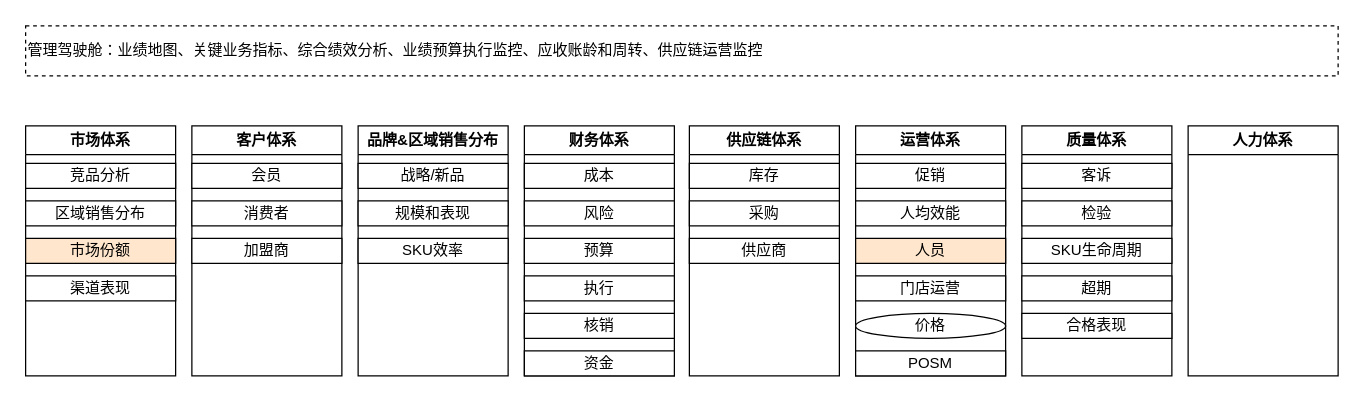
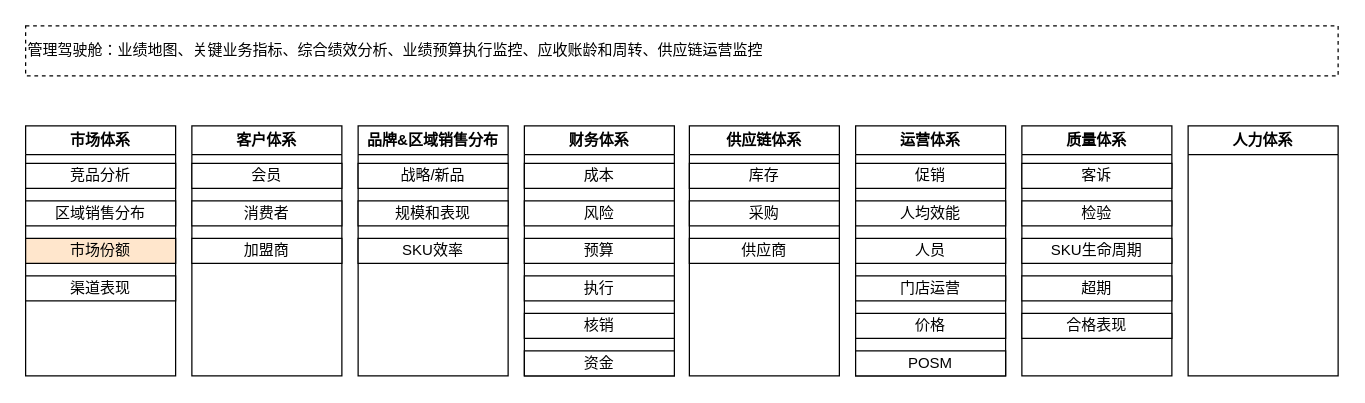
node "人员": fillcolor #ffe6cc -> #ffffff
node "价格": shape ellipse -> rectangle
